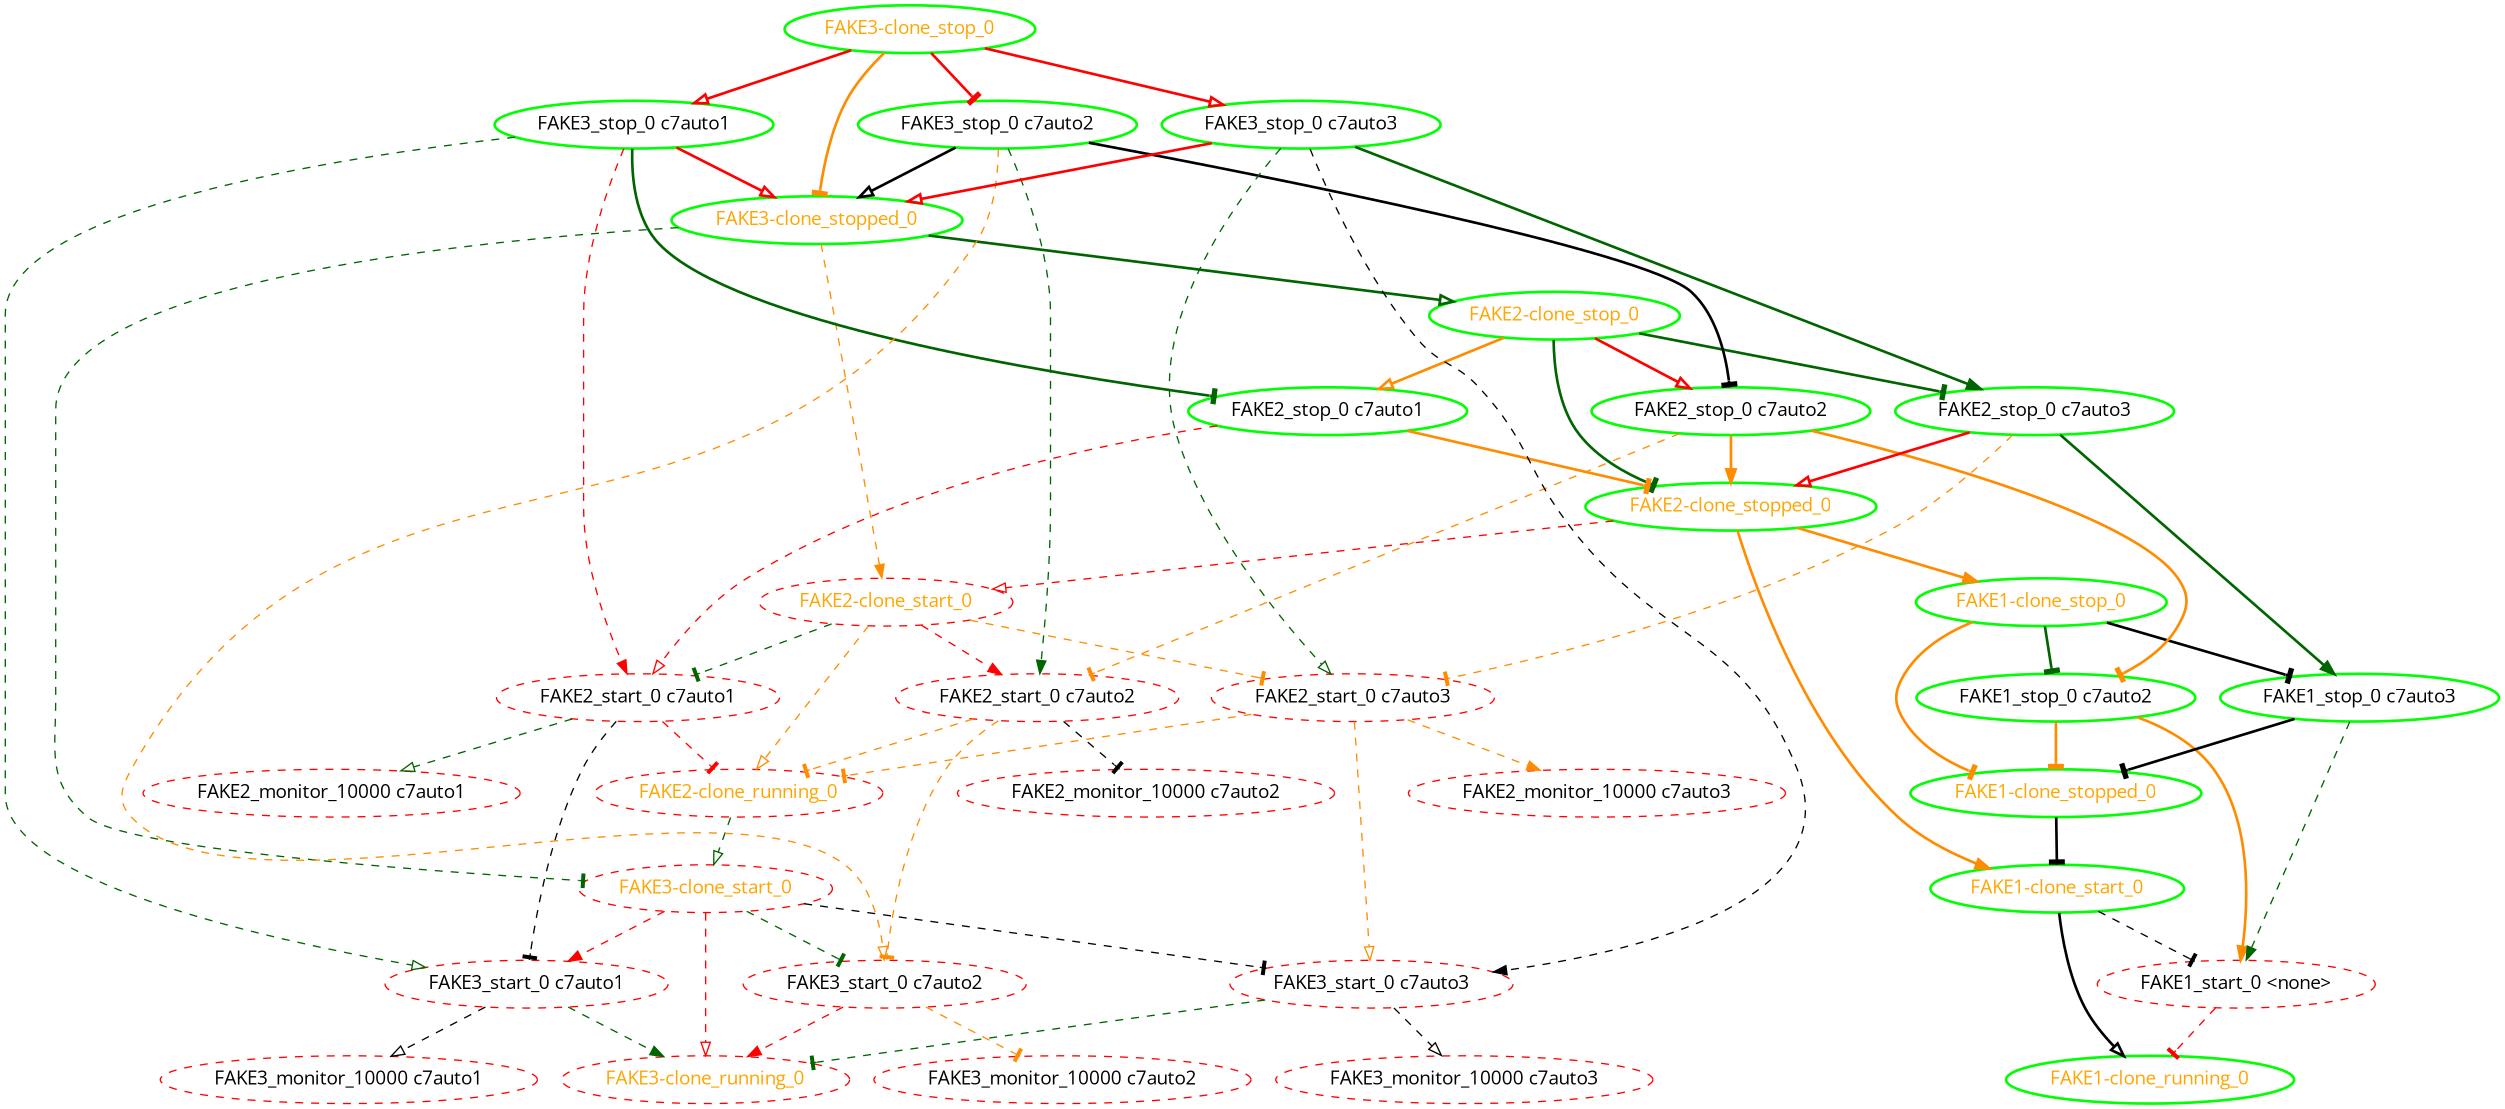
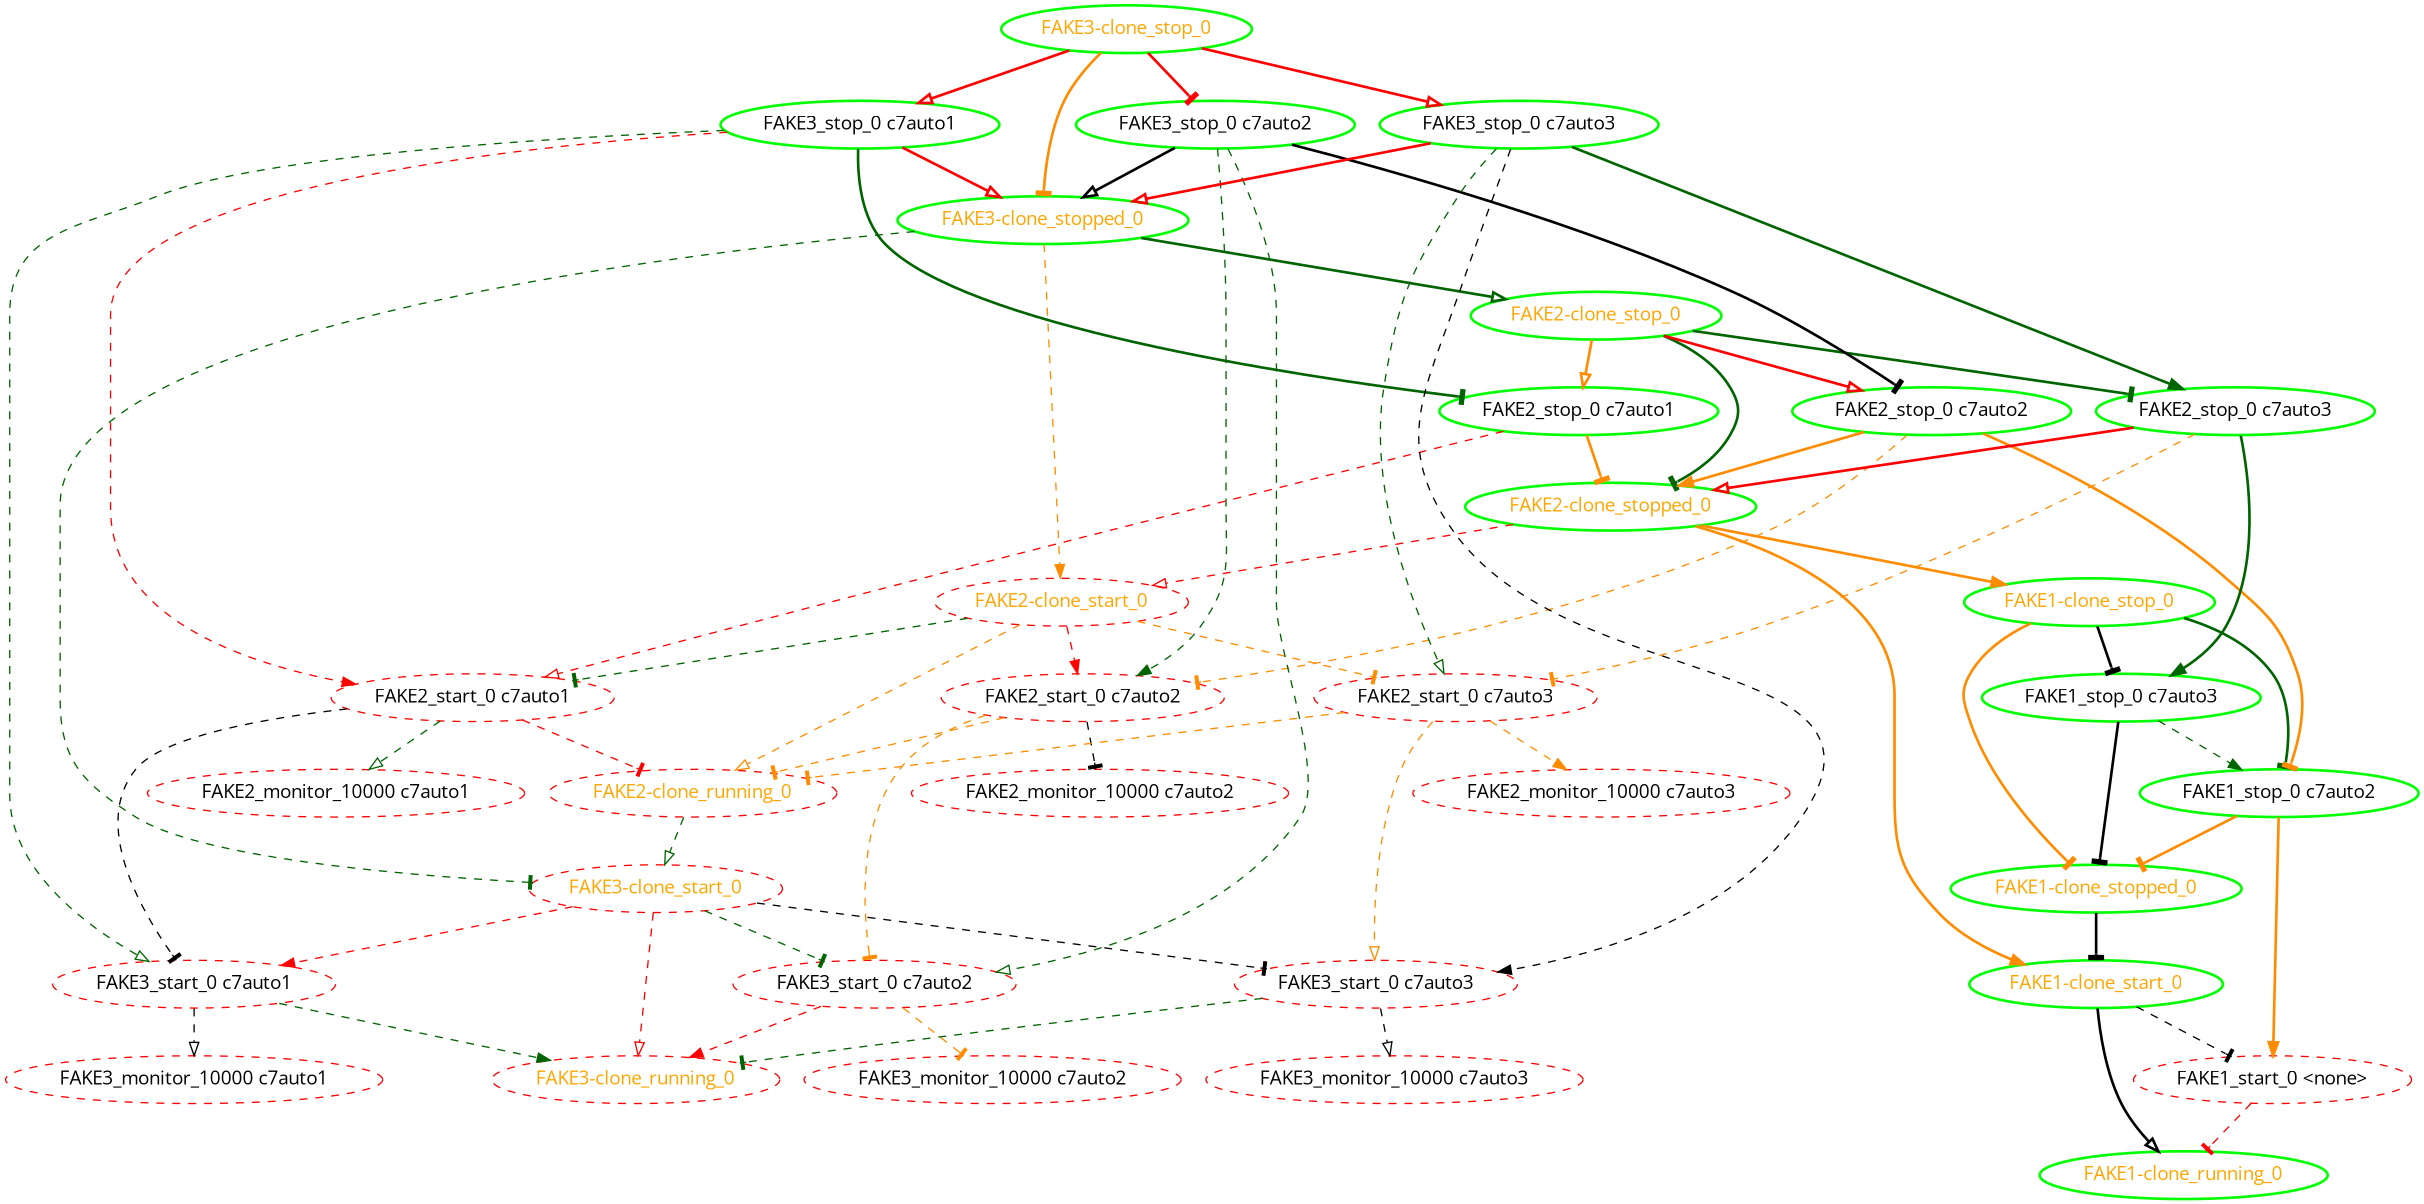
edge "FAKE3_stop_0 c7auto2" -> "FAKE3_start_0 c7auto2": color darkorange -> darkgreen
edge "FAKE1_stop_0 c7auto3" -> "FAKE1_start_0 <none>": now "FAKE1_stop_0 c7auto3" -> "FAKE1_stop_0 c7auto2"
